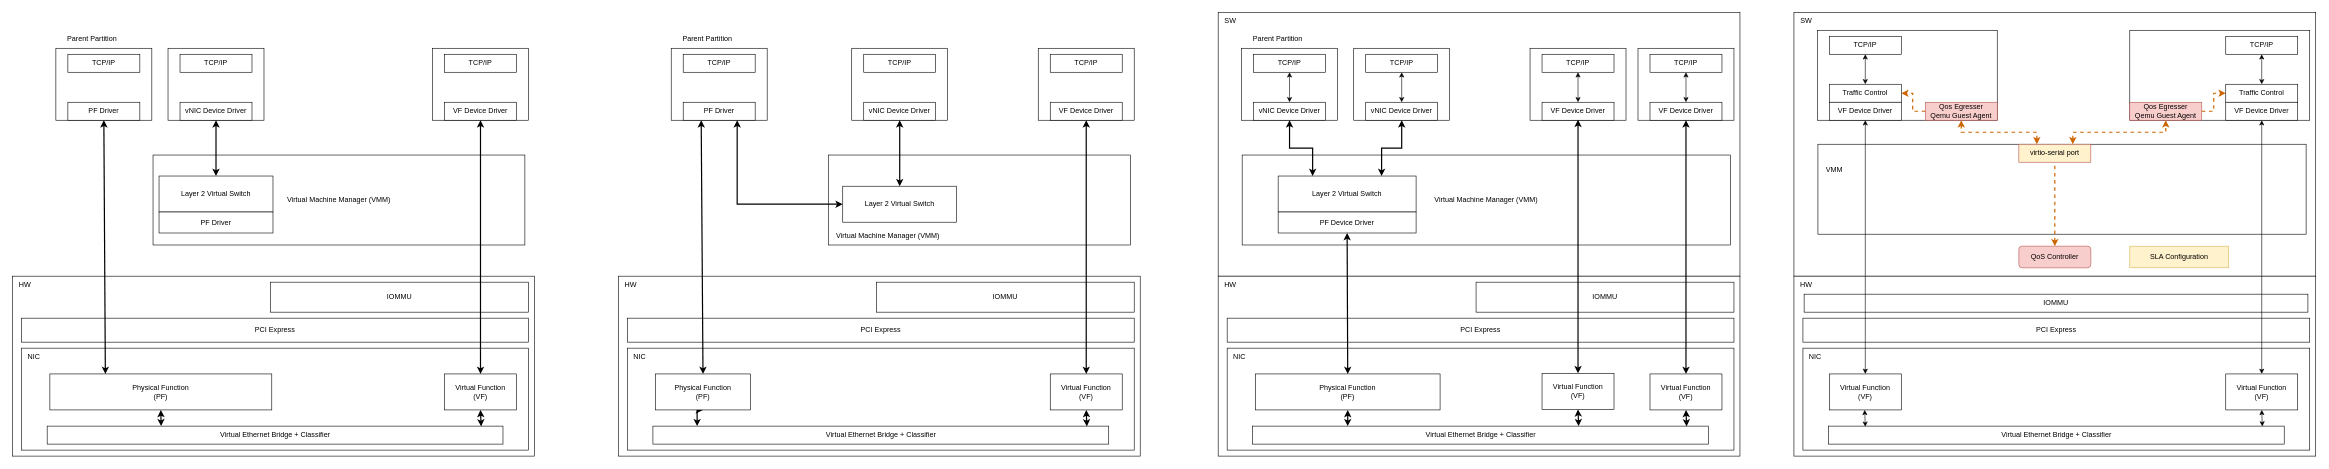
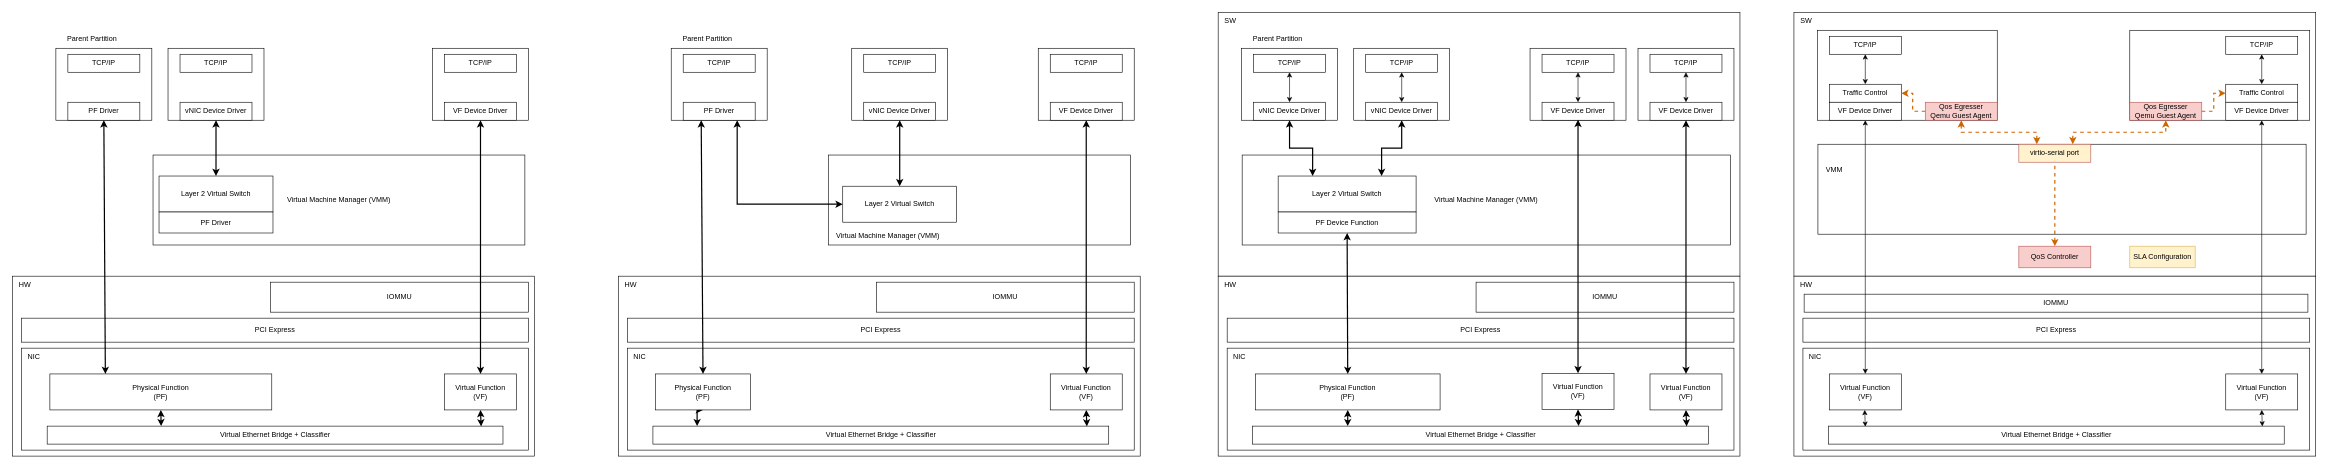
node "PF Device Driver": label "PF Device Driver" -> "PF Device Function"
node "QoS Controller": shape rounded rectangle -> rectangle
node "SLA Configuration": size 99x22 -> 65x22
